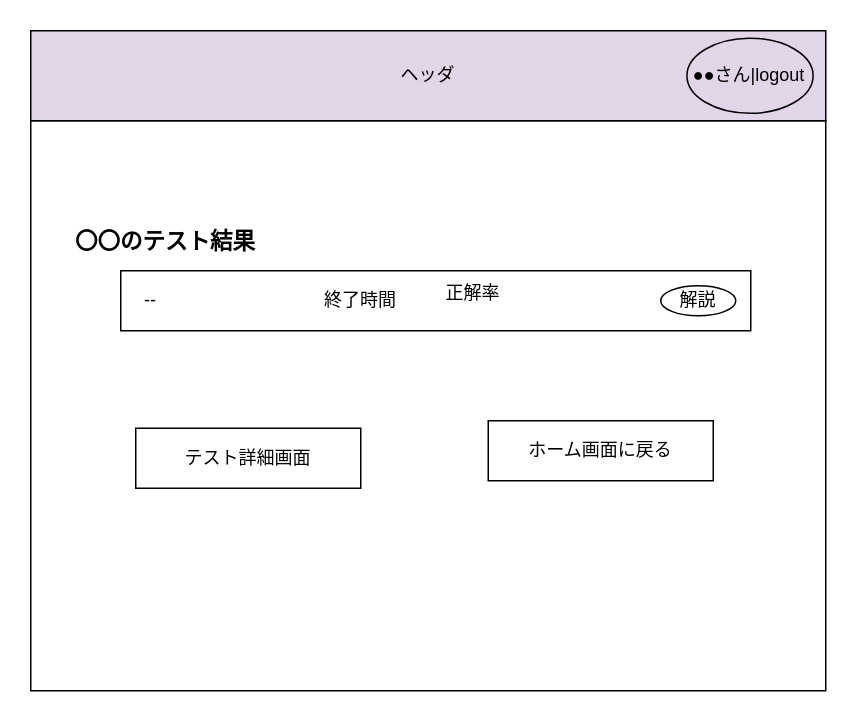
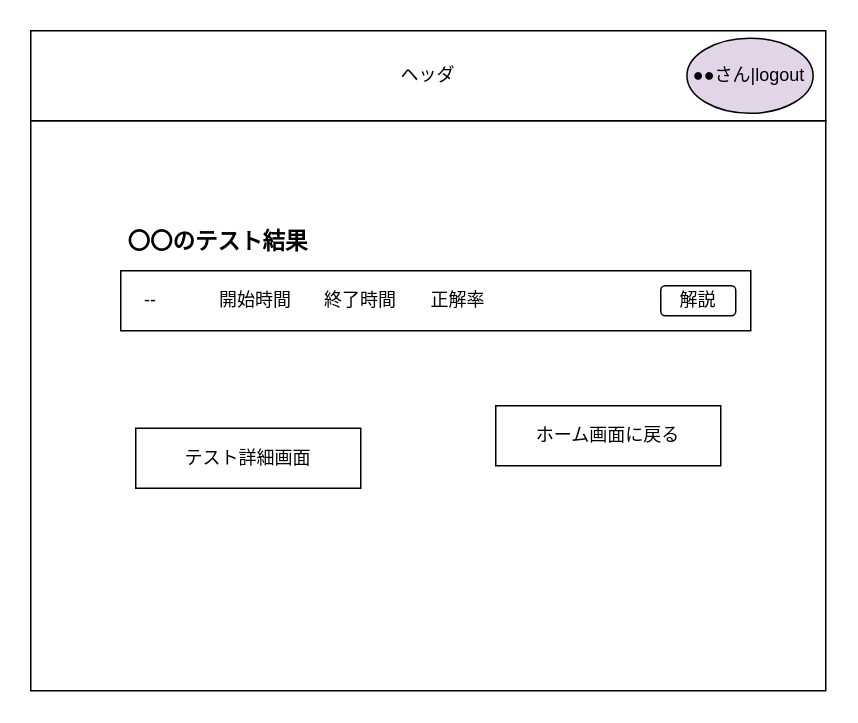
node "ヘッダ": fillcolor #e1d5e7 -> #ffffff
node "〇〇のテスト結果": moved (166, 241) -> (218, 241)
node "正解率": moved (473, 293) -> (458, 301)
node "開始時間": added
node "解説": shape ellipse -> rounded rectangle
node "ホーム画面に戻る": moved (601, 451) -> (608, 436)
